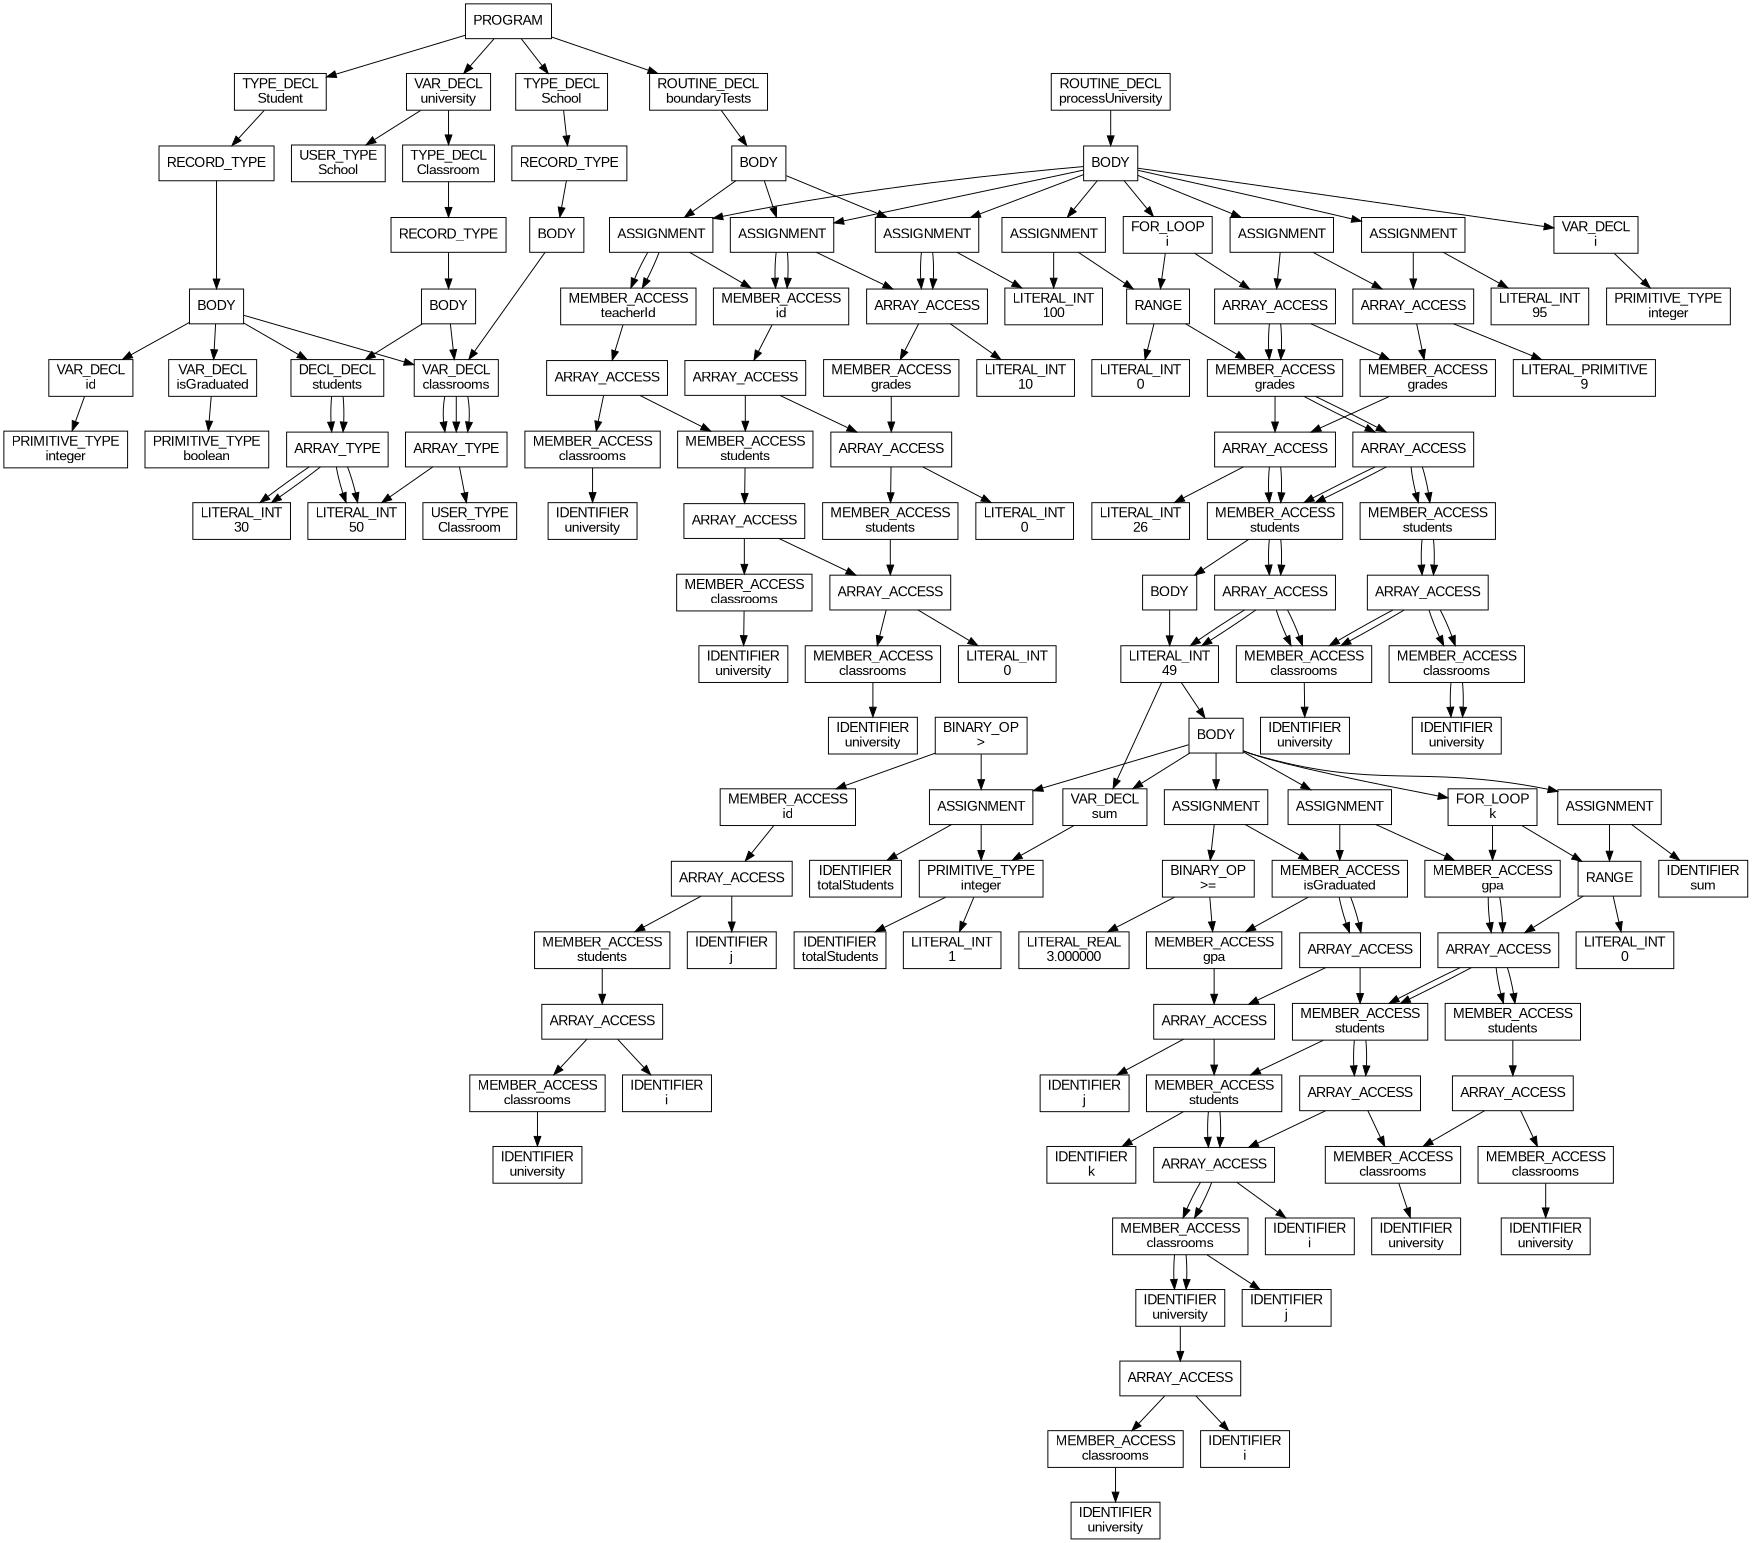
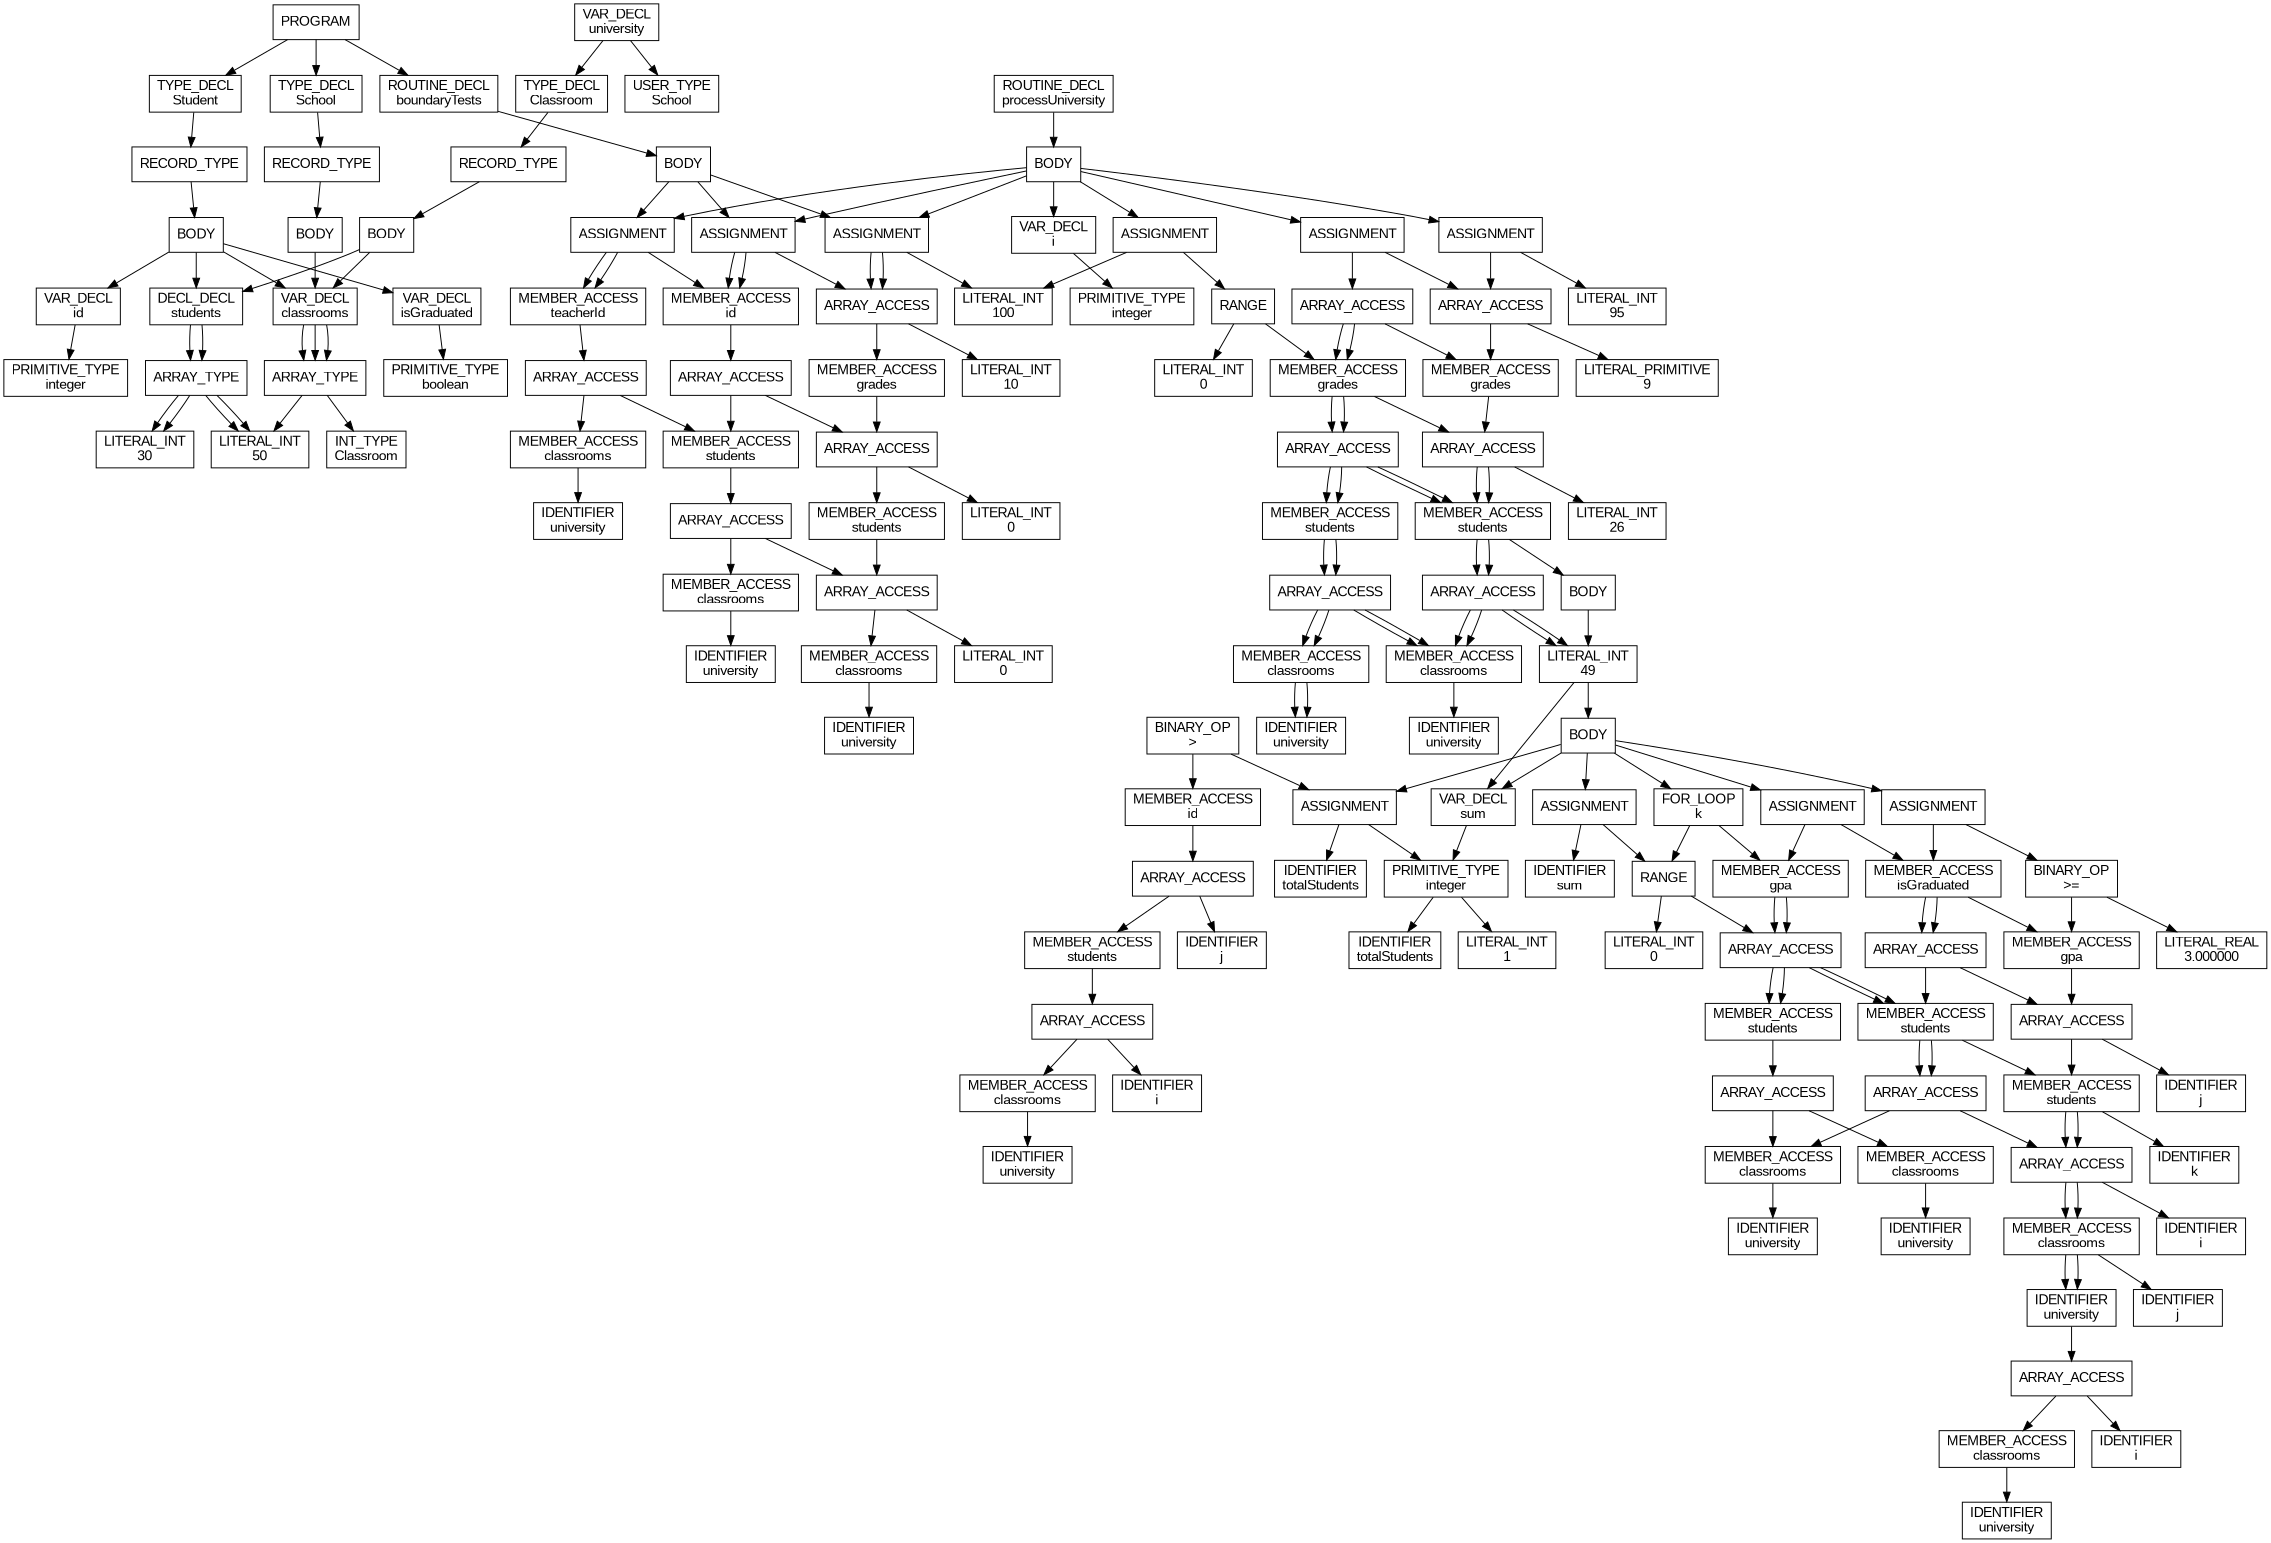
edge "PROGRAM" -> "VAR_DECL university": removed
node "FOR_LOOP i": removed
node "USER_TYPE Classroom": label "USER_TYPE Classroom" -> "INT_TYPE Classroom"
